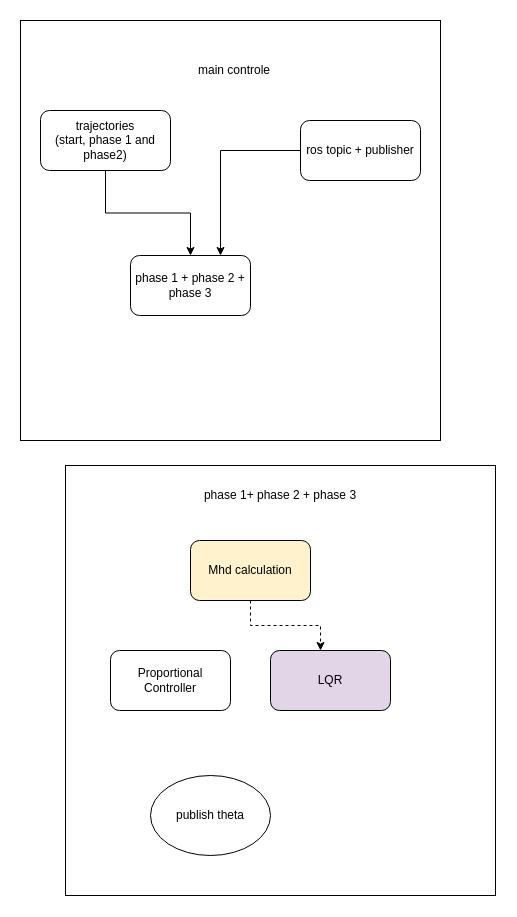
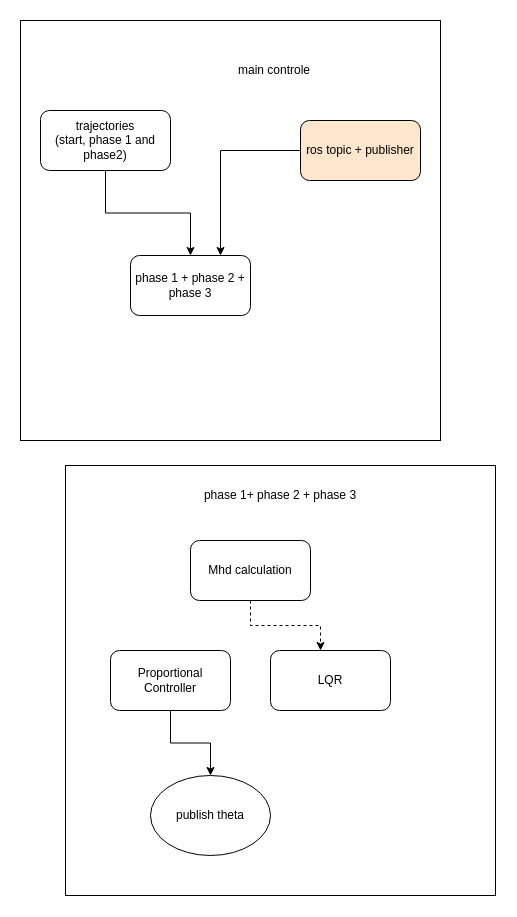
node "main controle": moved (235, 71) -> (275, 71)
node "ros topic + publisher": fillcolor #ffffff -> #ffe6cc
node "Mhd calculation": fillcolor #fff2cc -> #ffffff
node "LQR": fillcolor #e1d5e7 -> #ffffff
edge "Proportional Controller" -> "publish theta": added
